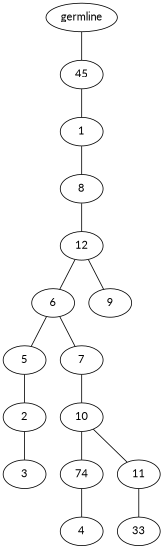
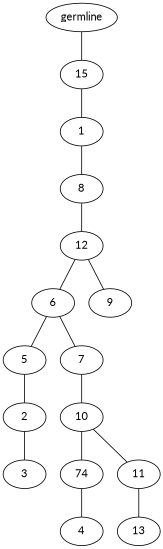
node "45": label "45" -> "15"
node "33": label "33" -> "13"
